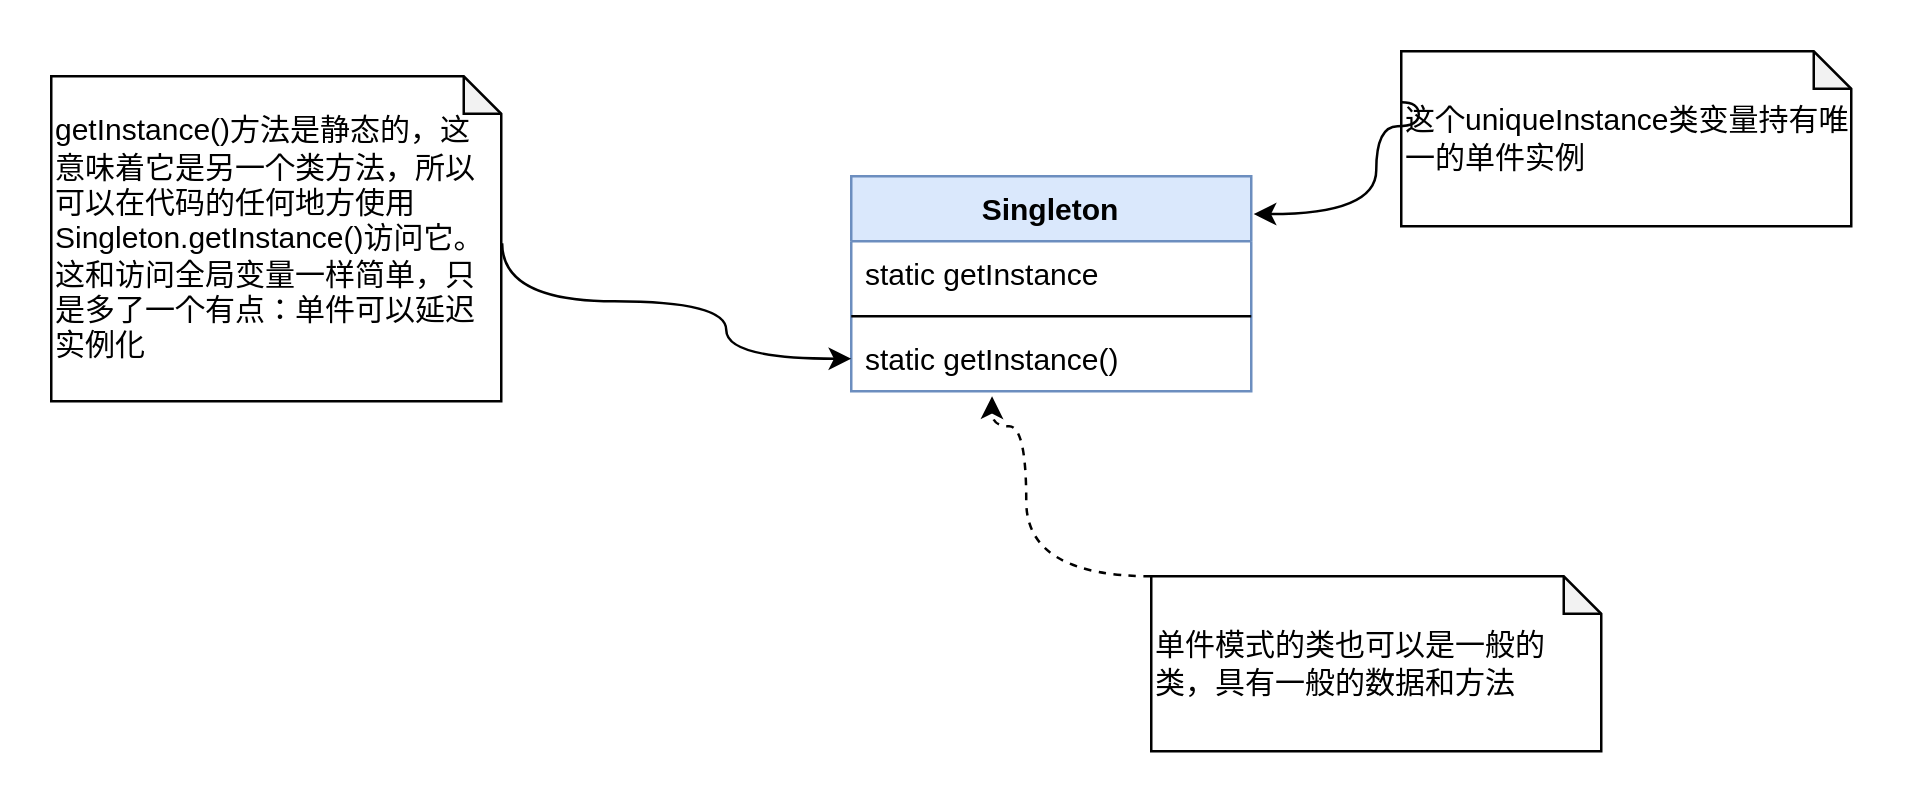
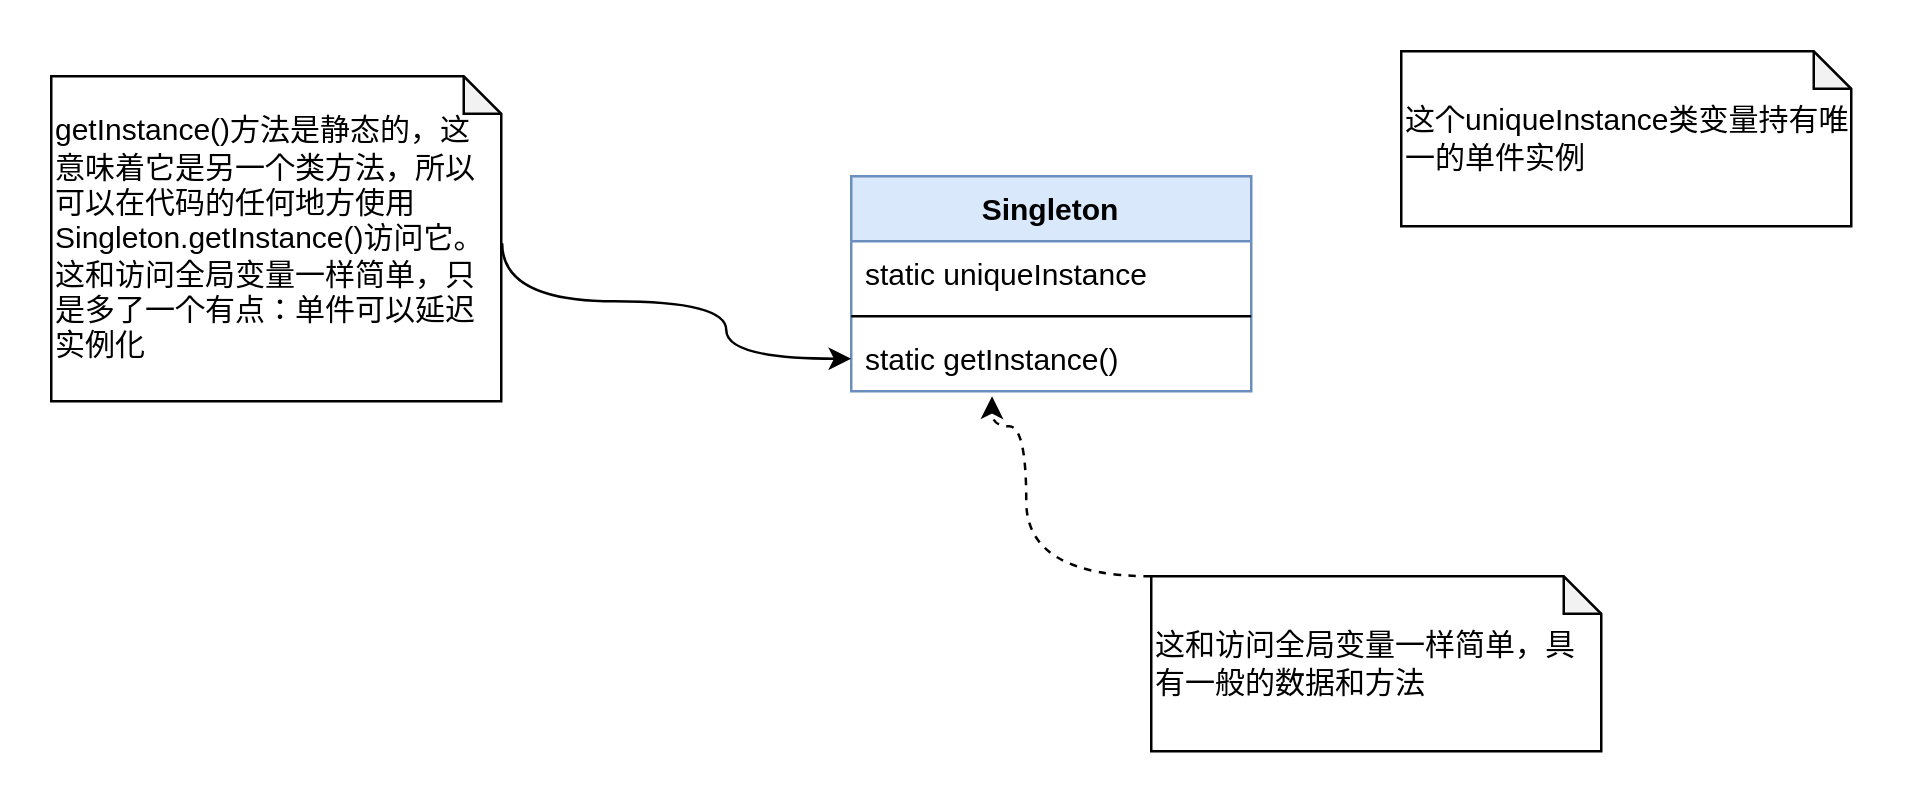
edge "这个uniqueInstance类变量持有唯一的单件实例" -> "Singleton": removed
node "static getInstance": label "static getInstance" -> "static uniqueInstance"
node "单件模式的类也可以是一般的类，具有一般的数据和方法": label "单件模式的类也可以是一般的类，具有一般的数据和方法" -> "这和访问全局变量一样简单，具有一般的数据和方法"
